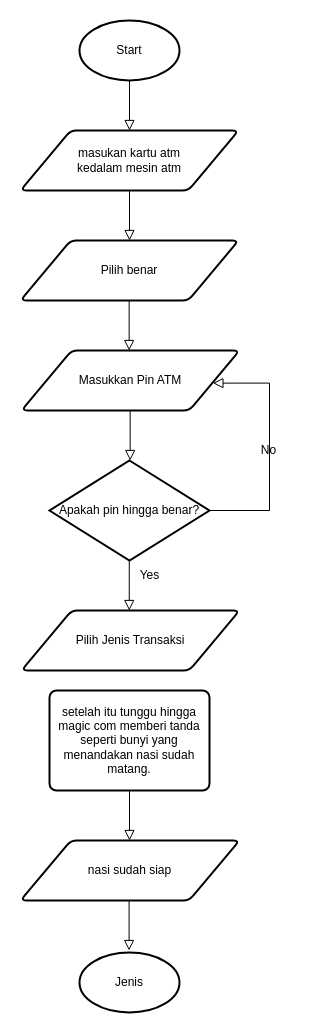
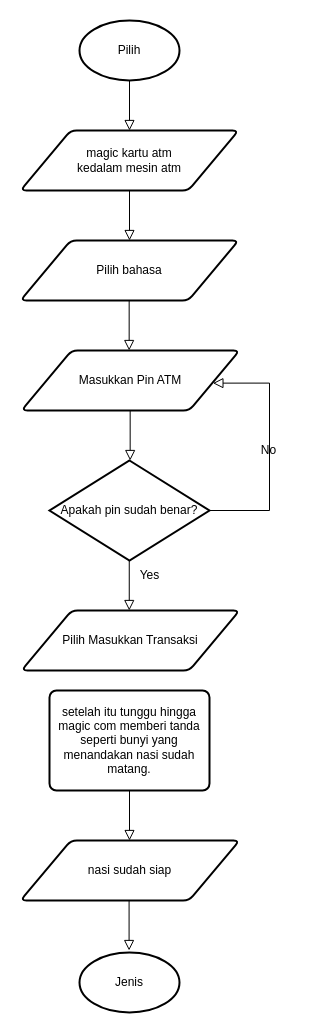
node "Start": label "Start" -> "Pilih"
node "masukan kartu atm kedalam mesin atm": label "masukan kartu atm kedalam mesin atm" -> "magic kartu atm kedalam mesin atm"
node "Pilih benar": label "Pilih benar" -> "Pilih bahasa"
node "Apakah pin hingga benar?": label "Apakah pin hingga benar?" -> "Apakah pin sudah benar?"
node "Pilih Jenis Transaksi": label "Pilih Jenis Transaksi" -> "Pilih Masukkan Transaksi"
